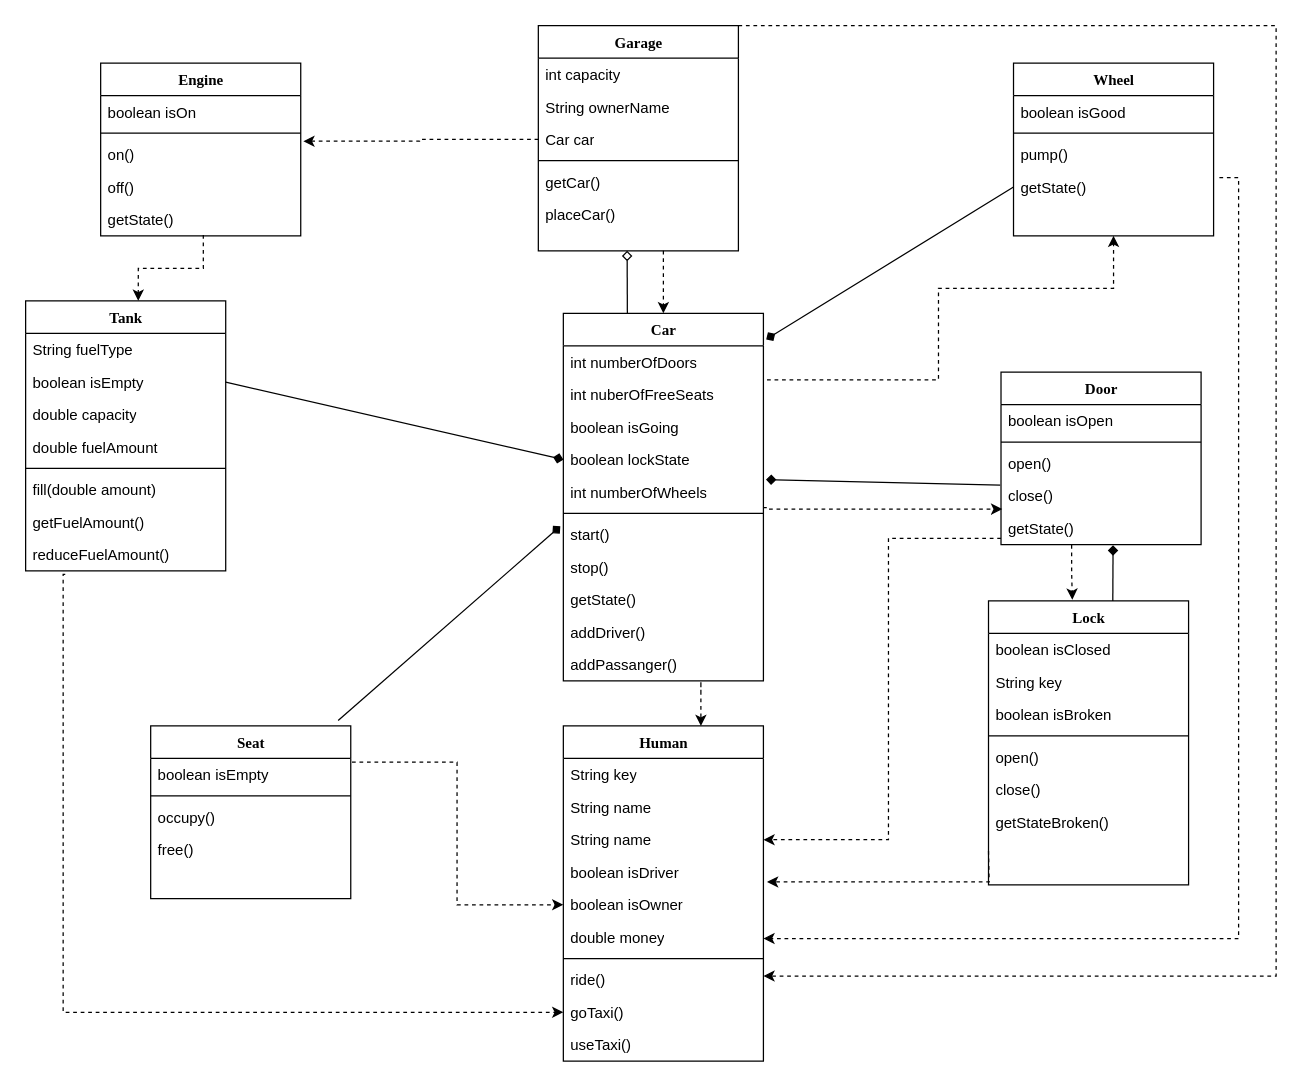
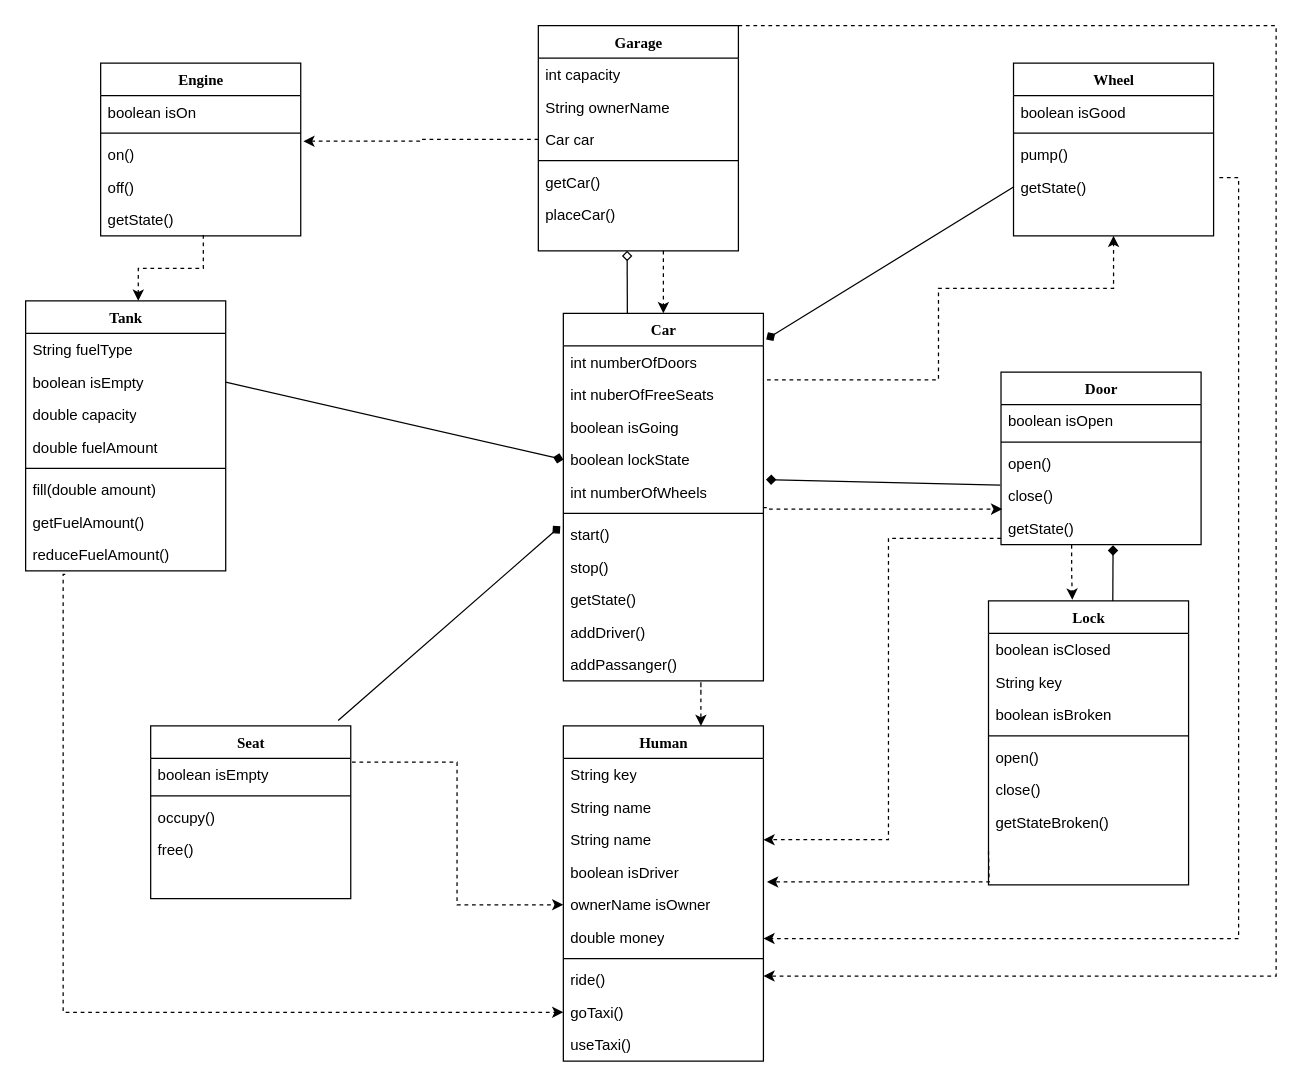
node "boolean isOwner": label "boolean isOwner" -> "ownerName isOwner"
